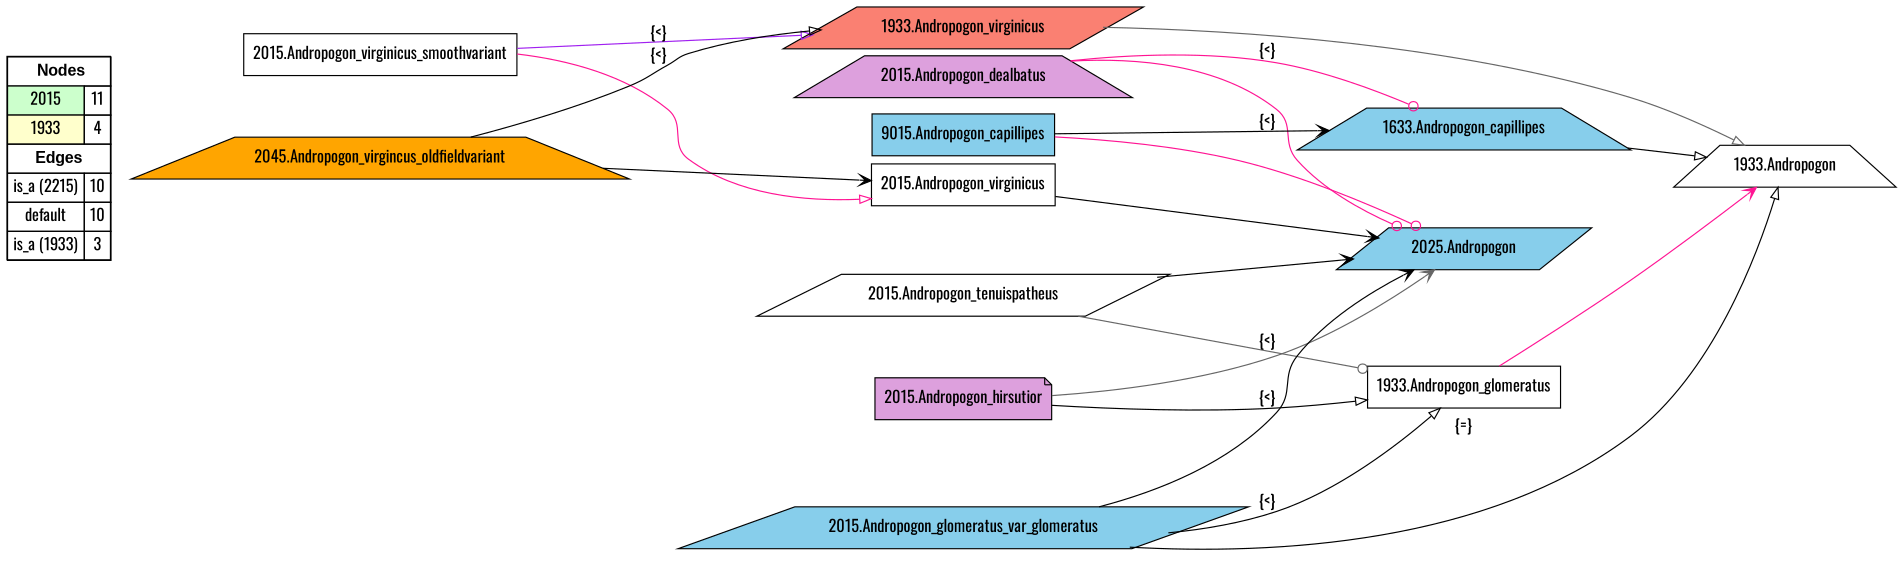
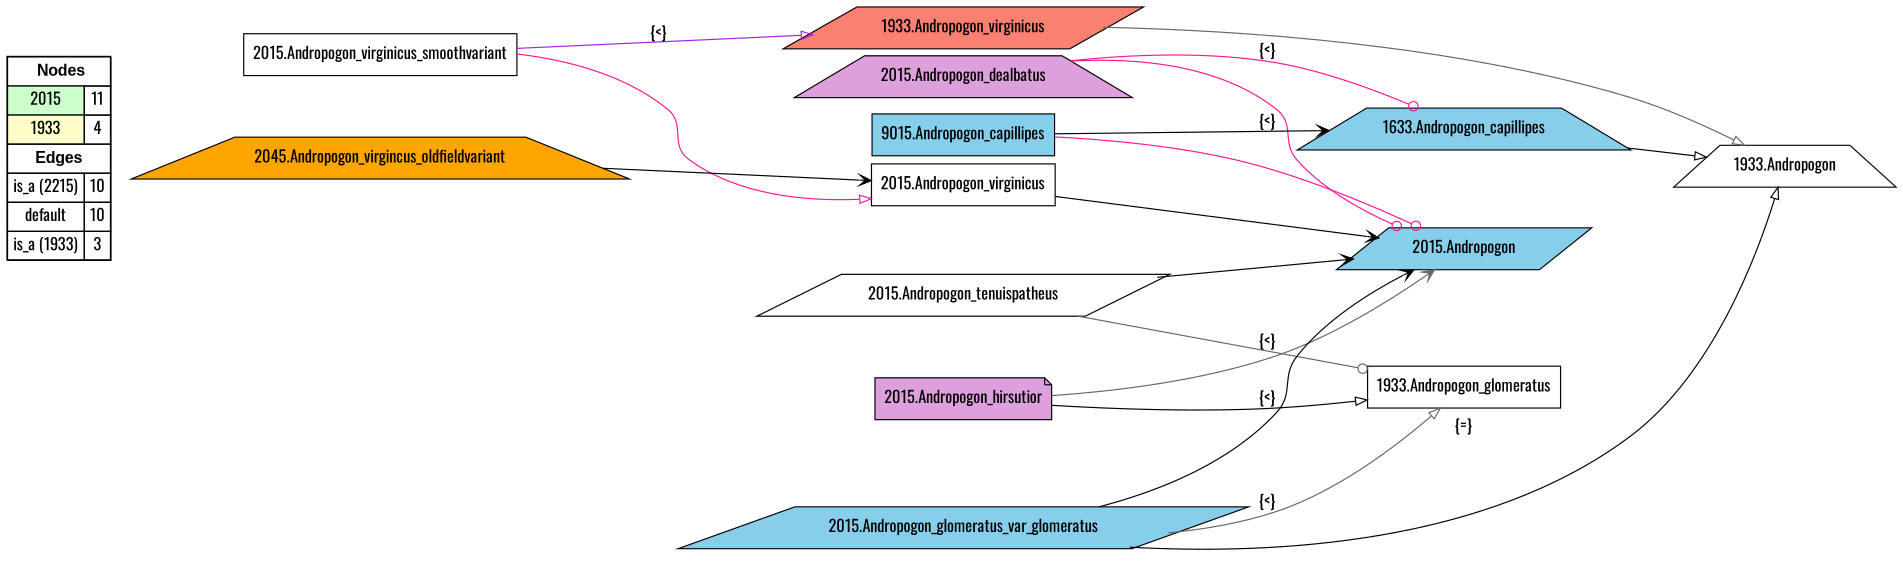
edge "2045.Andropogon_virgincus_oldfieldvariant" -> "1933.Andropogon_virginicus": removed, label "{<}"
node "2025.Andropogon": label "2025.Andropogon" -> "2015.Andropogon"
edge "1933.Andropogon_glomeratus" -> "1933.Andropogon": removed
edge "2015.Andropogon_glomeratus_var_glomeratus" -> "1933.Andropogon_glomeratus": color black -> gray40
